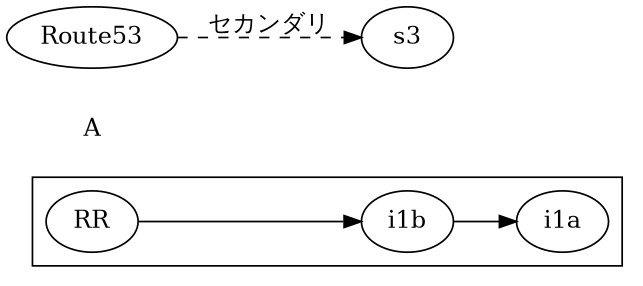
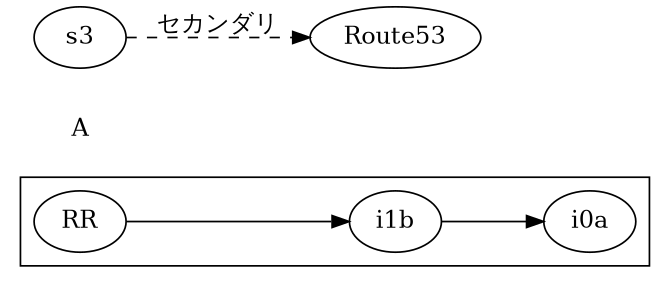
edge "Route53" -> "s3": reversed
node "i1a": label "i1a" -> "i0a"
